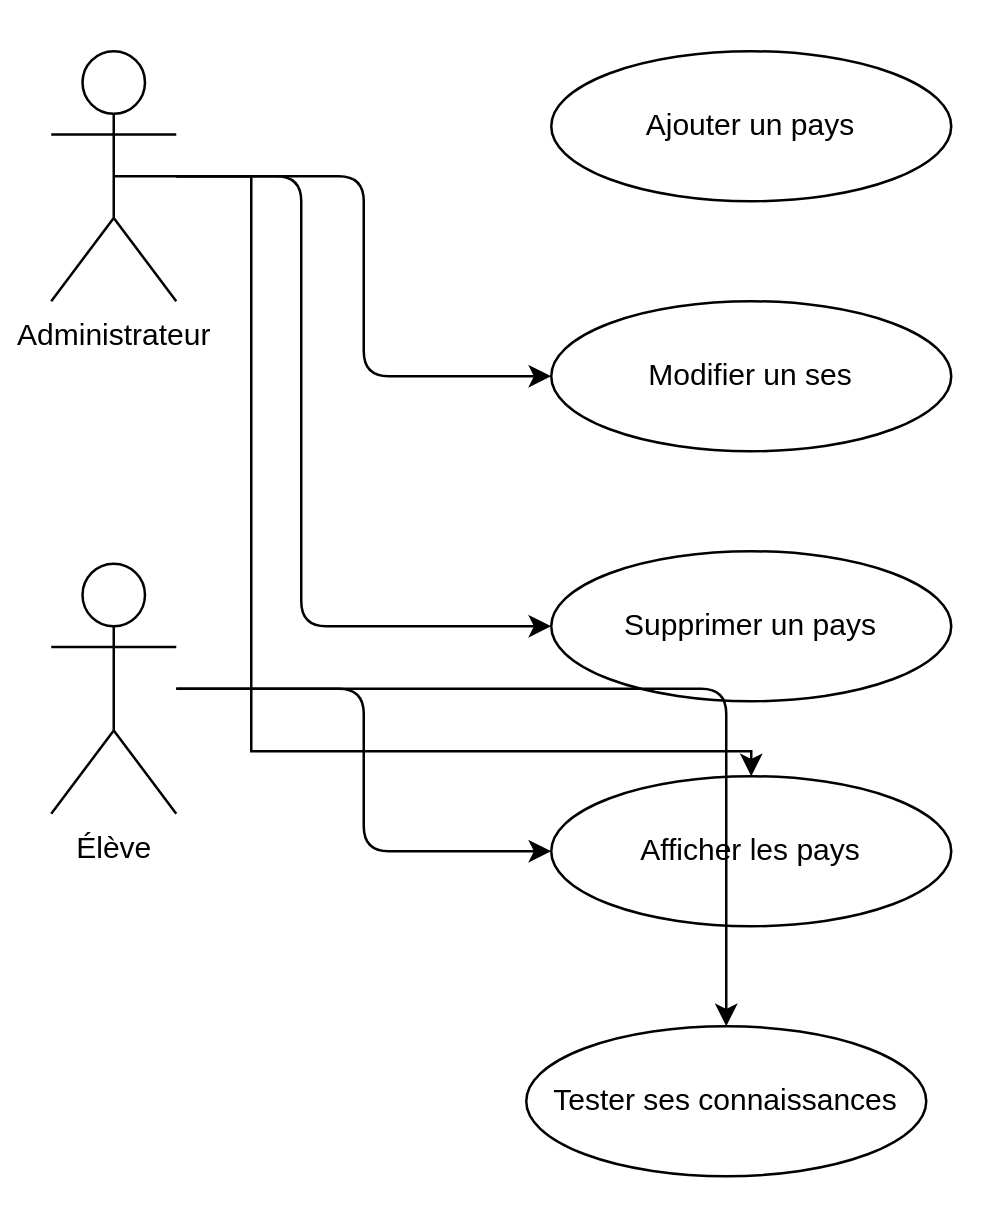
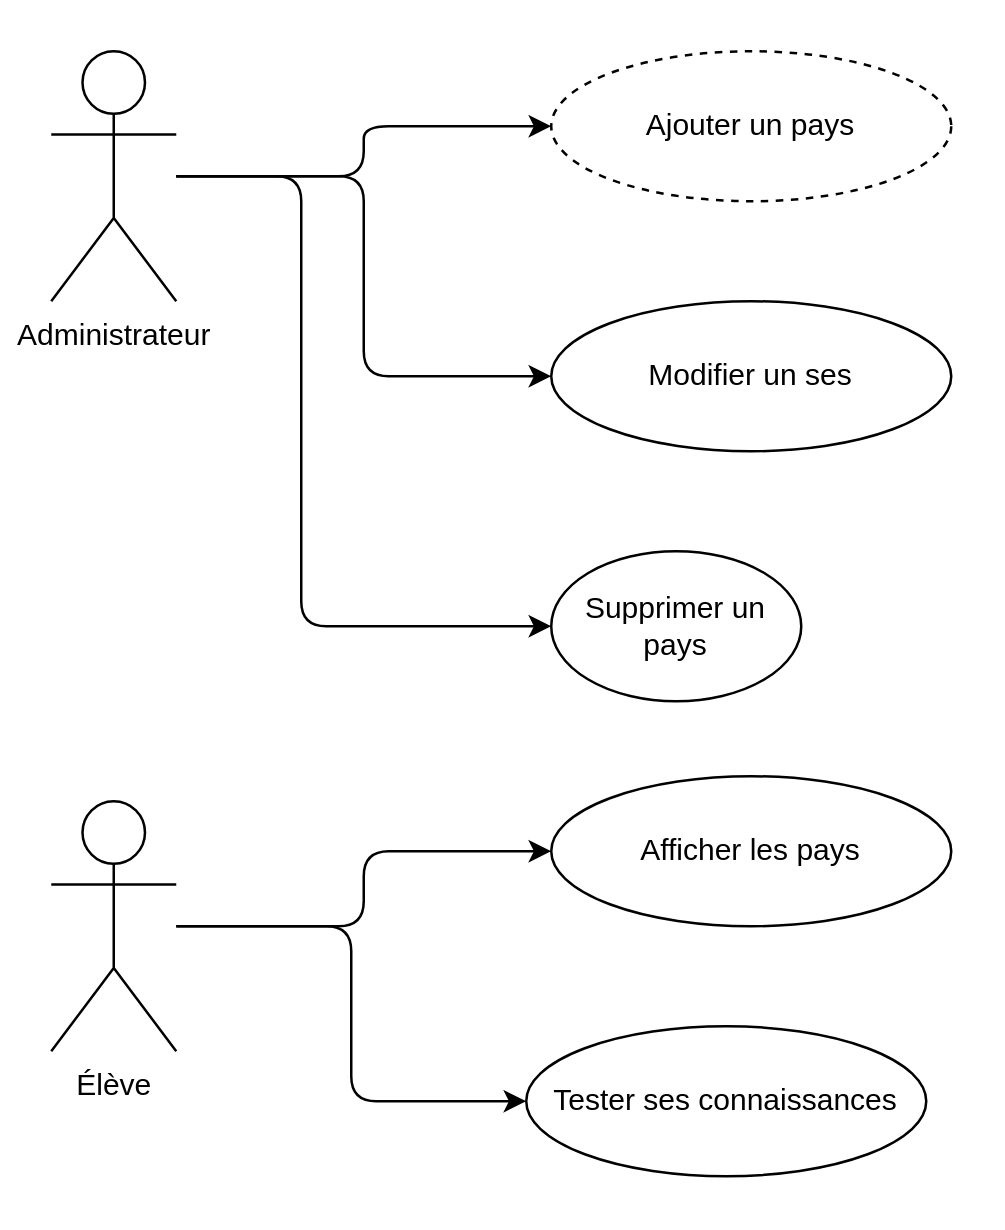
edge "Administrateur" -> "Ajouter un pays": added
node "Ajouter un pays": style solid -> dashed
edge "Administrateur" -> "Afficher les pays": removed
node "Supprimer un pays": size 400x150 -> 250x150
node "Élève": moved (114, 689) -> (114, 926)
